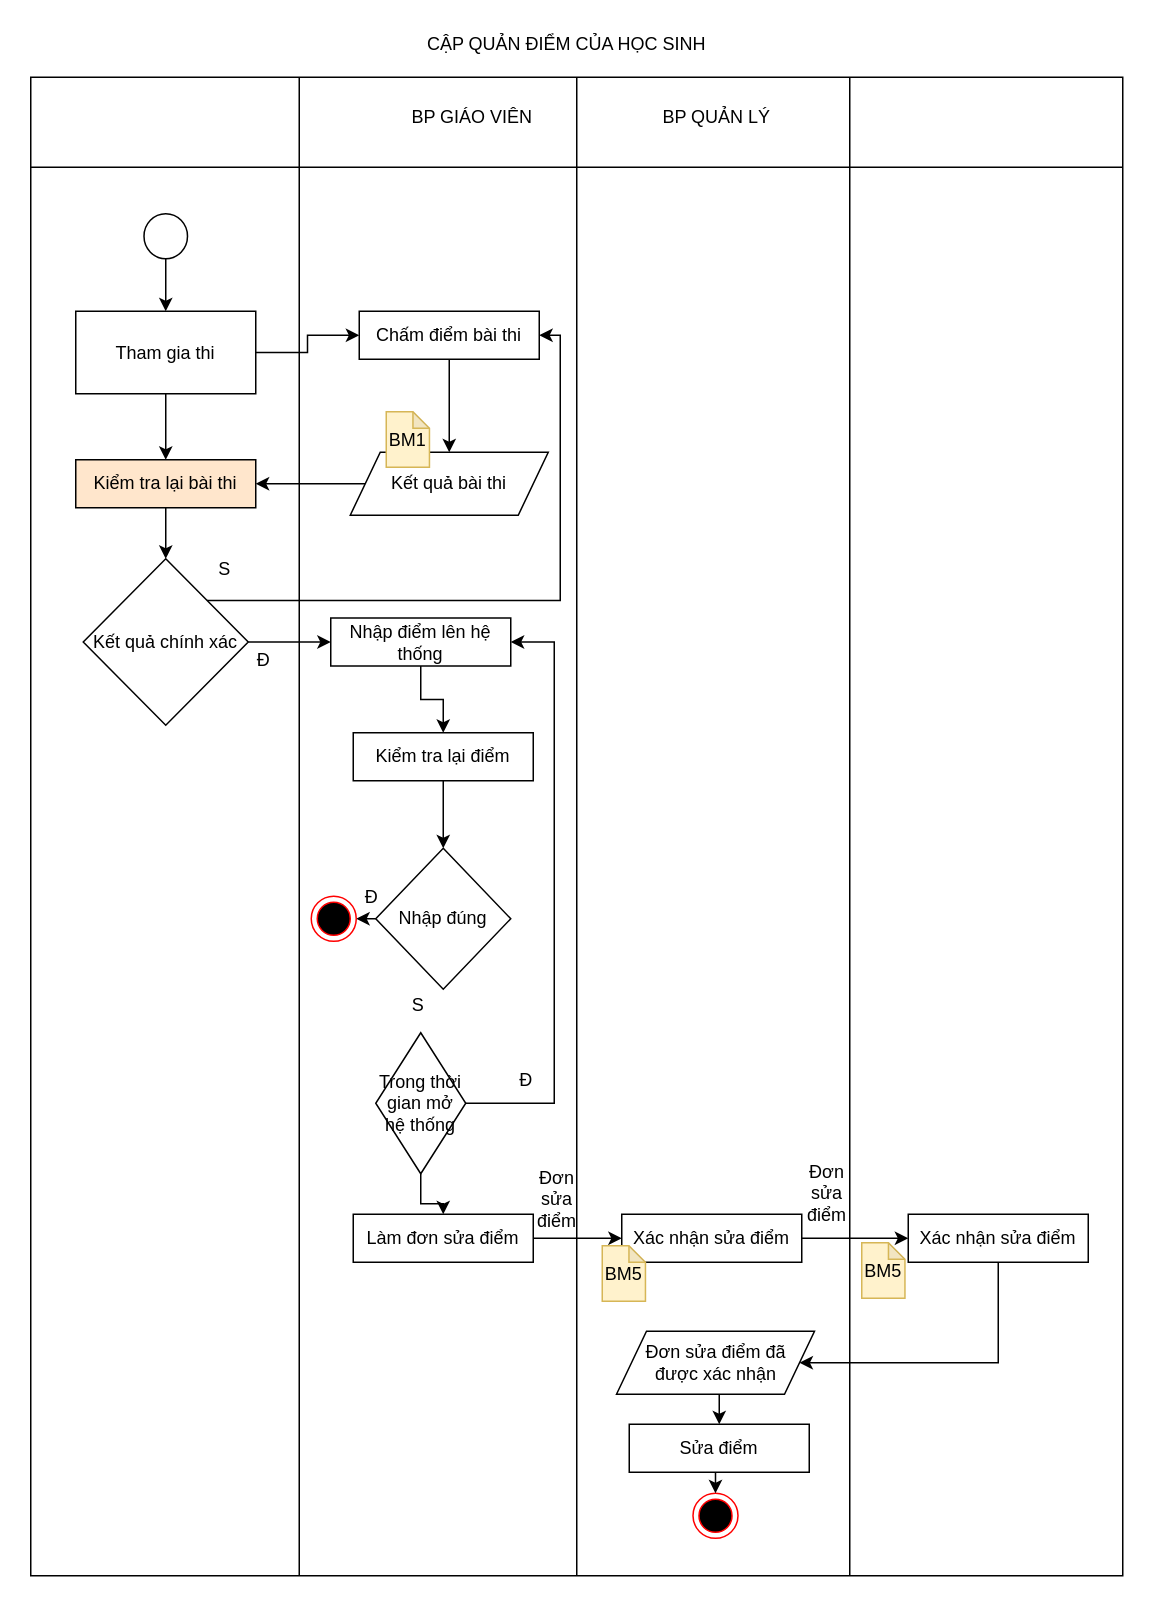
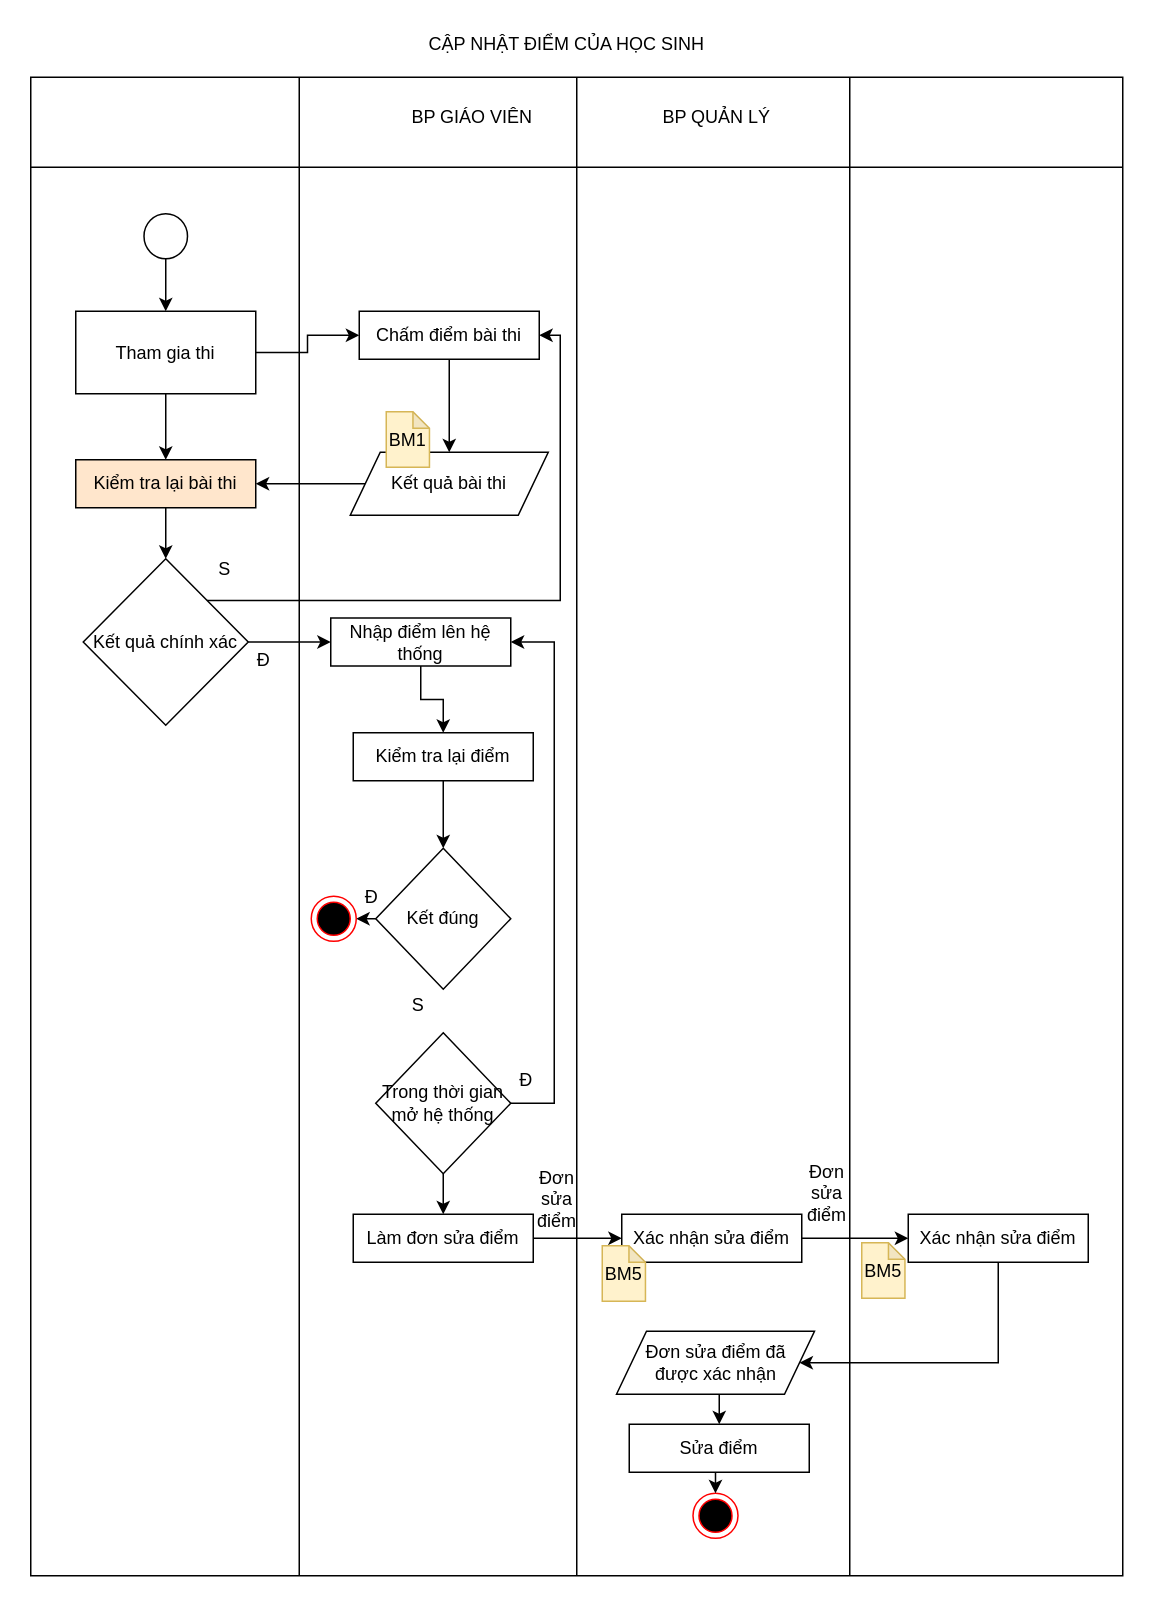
node "CẬP QUẢN ĐIỂM CỦA HỌC SINH": label "CẬP QUẢN ĐIỂM CỦA HỌC SINH" -> "CẬP NHẬT ĐIỂM CỦA HỌC SINH"
node "Nhập đúng": label "Nhập đúng" -> "Kết đúng"
node "Trong thời gian mở hệ thống": size 90x141 -> 135x141
